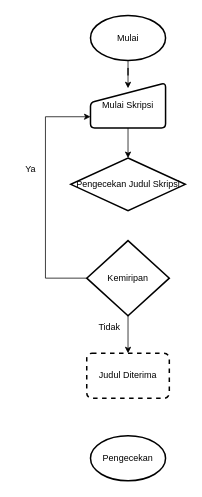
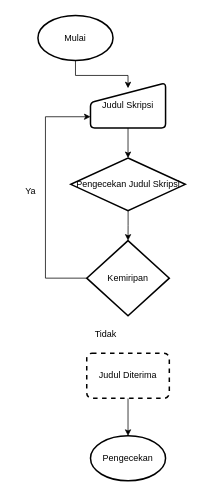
node "Mulai": moved (128, 38) -> (75, 38)
node "Mulai Skripsi": label "Mulai Skripsi" -> "Judul Skripsi"
node "Ya": moved (30, 169) -> (30, 192)
edge "Pengecekan Judul Skripsi" -> "Kemiripan": added
node "Tidak": moved (109, 327) -> (105, 334)
edge "Kemiripan" -> "Judul Diterima": removed
edge "Judul Diterima" -> "Pengecekan": added
